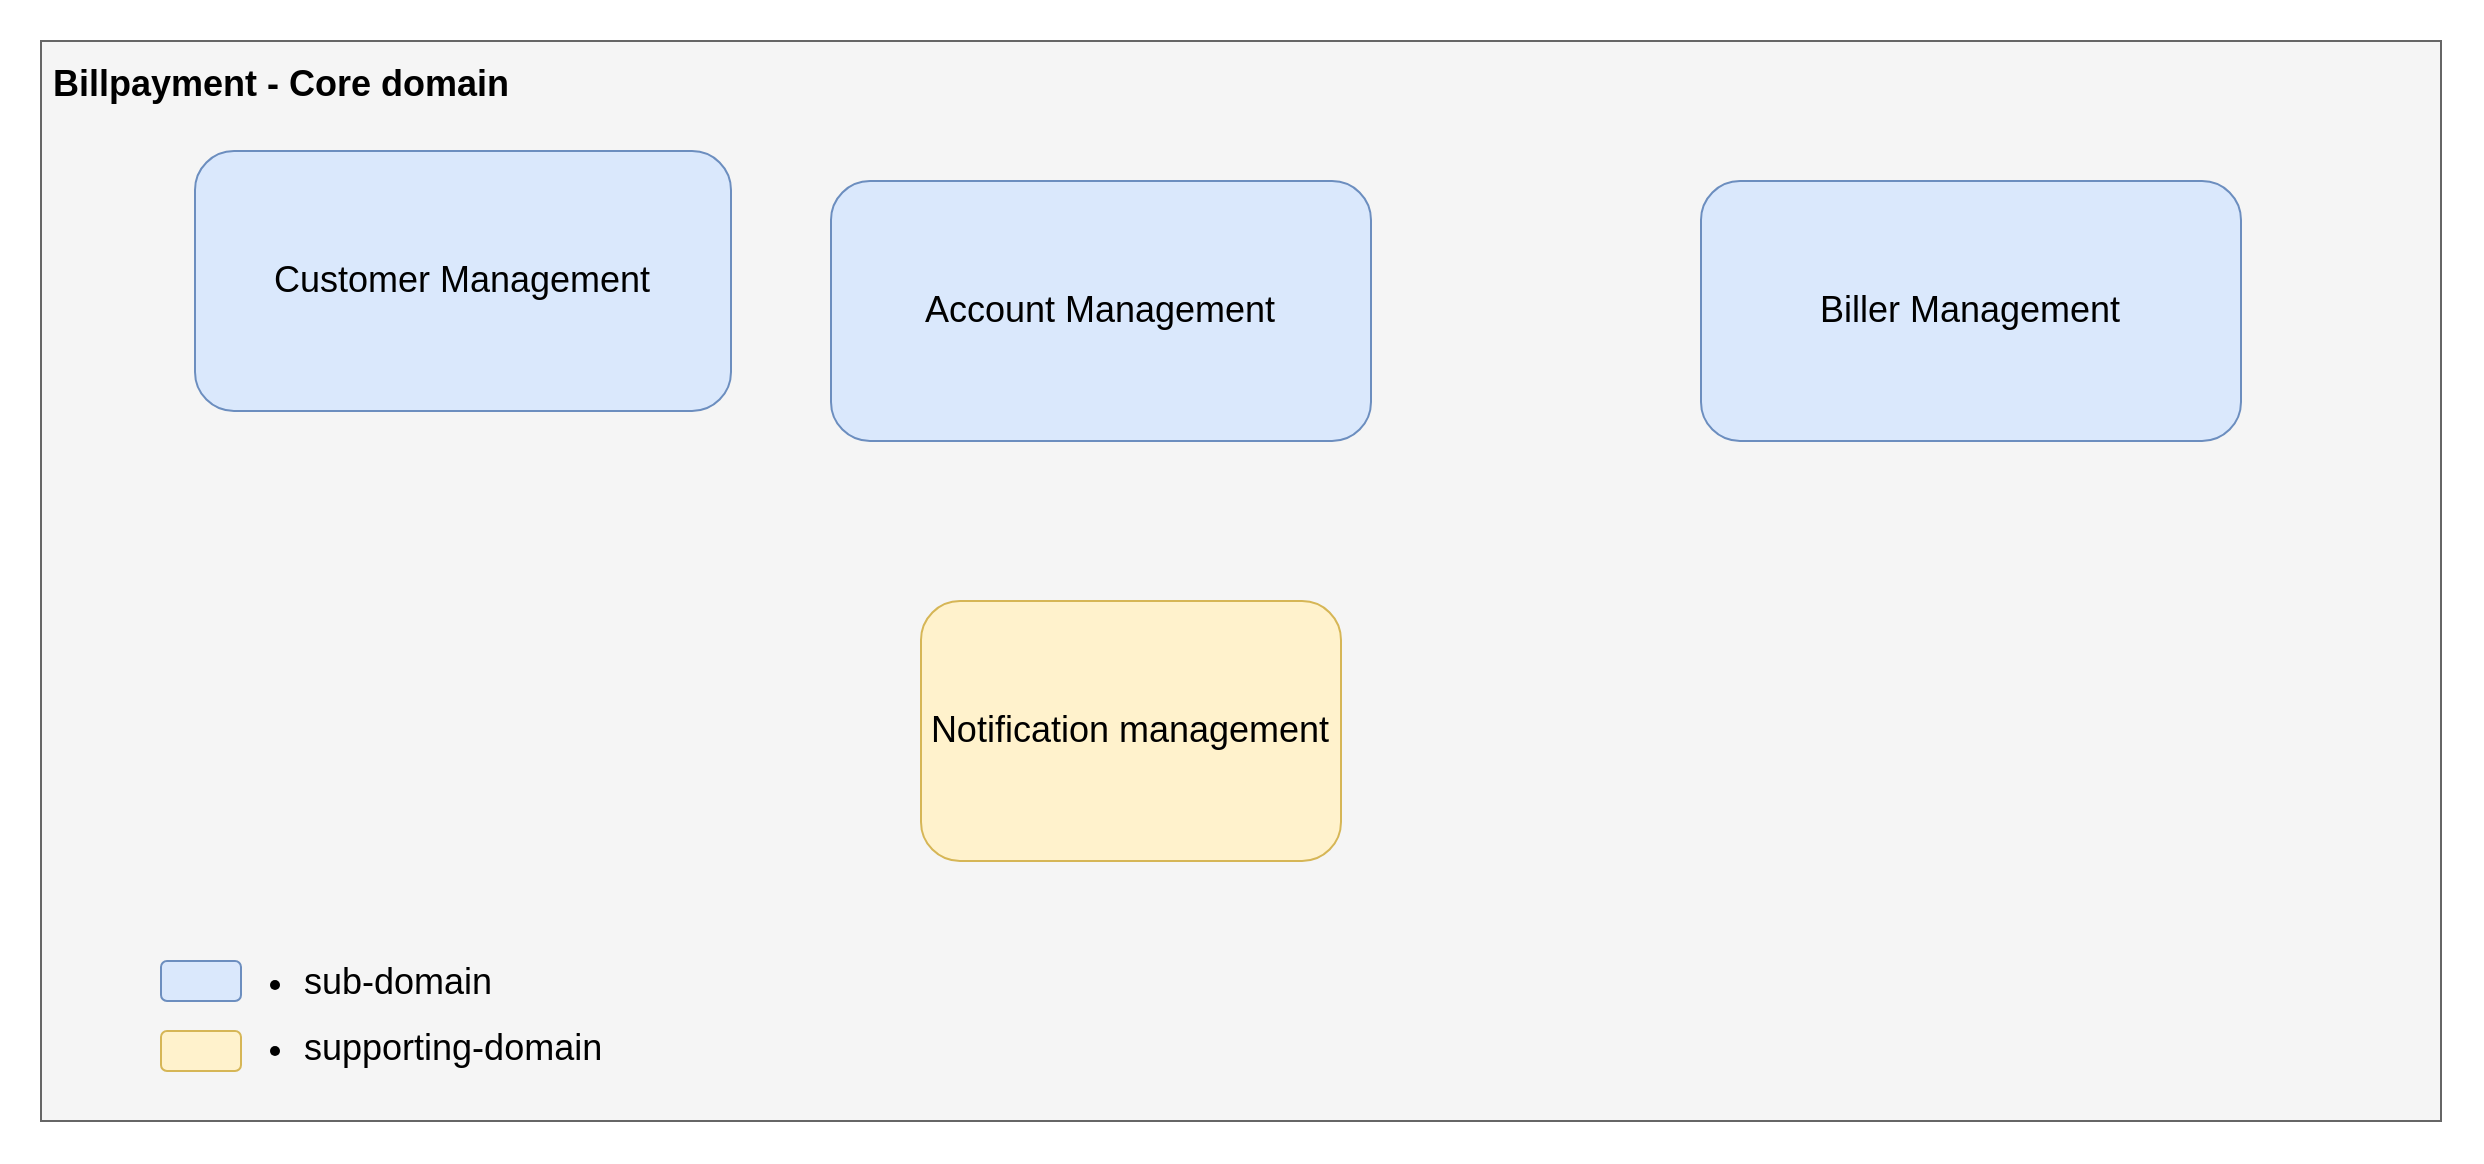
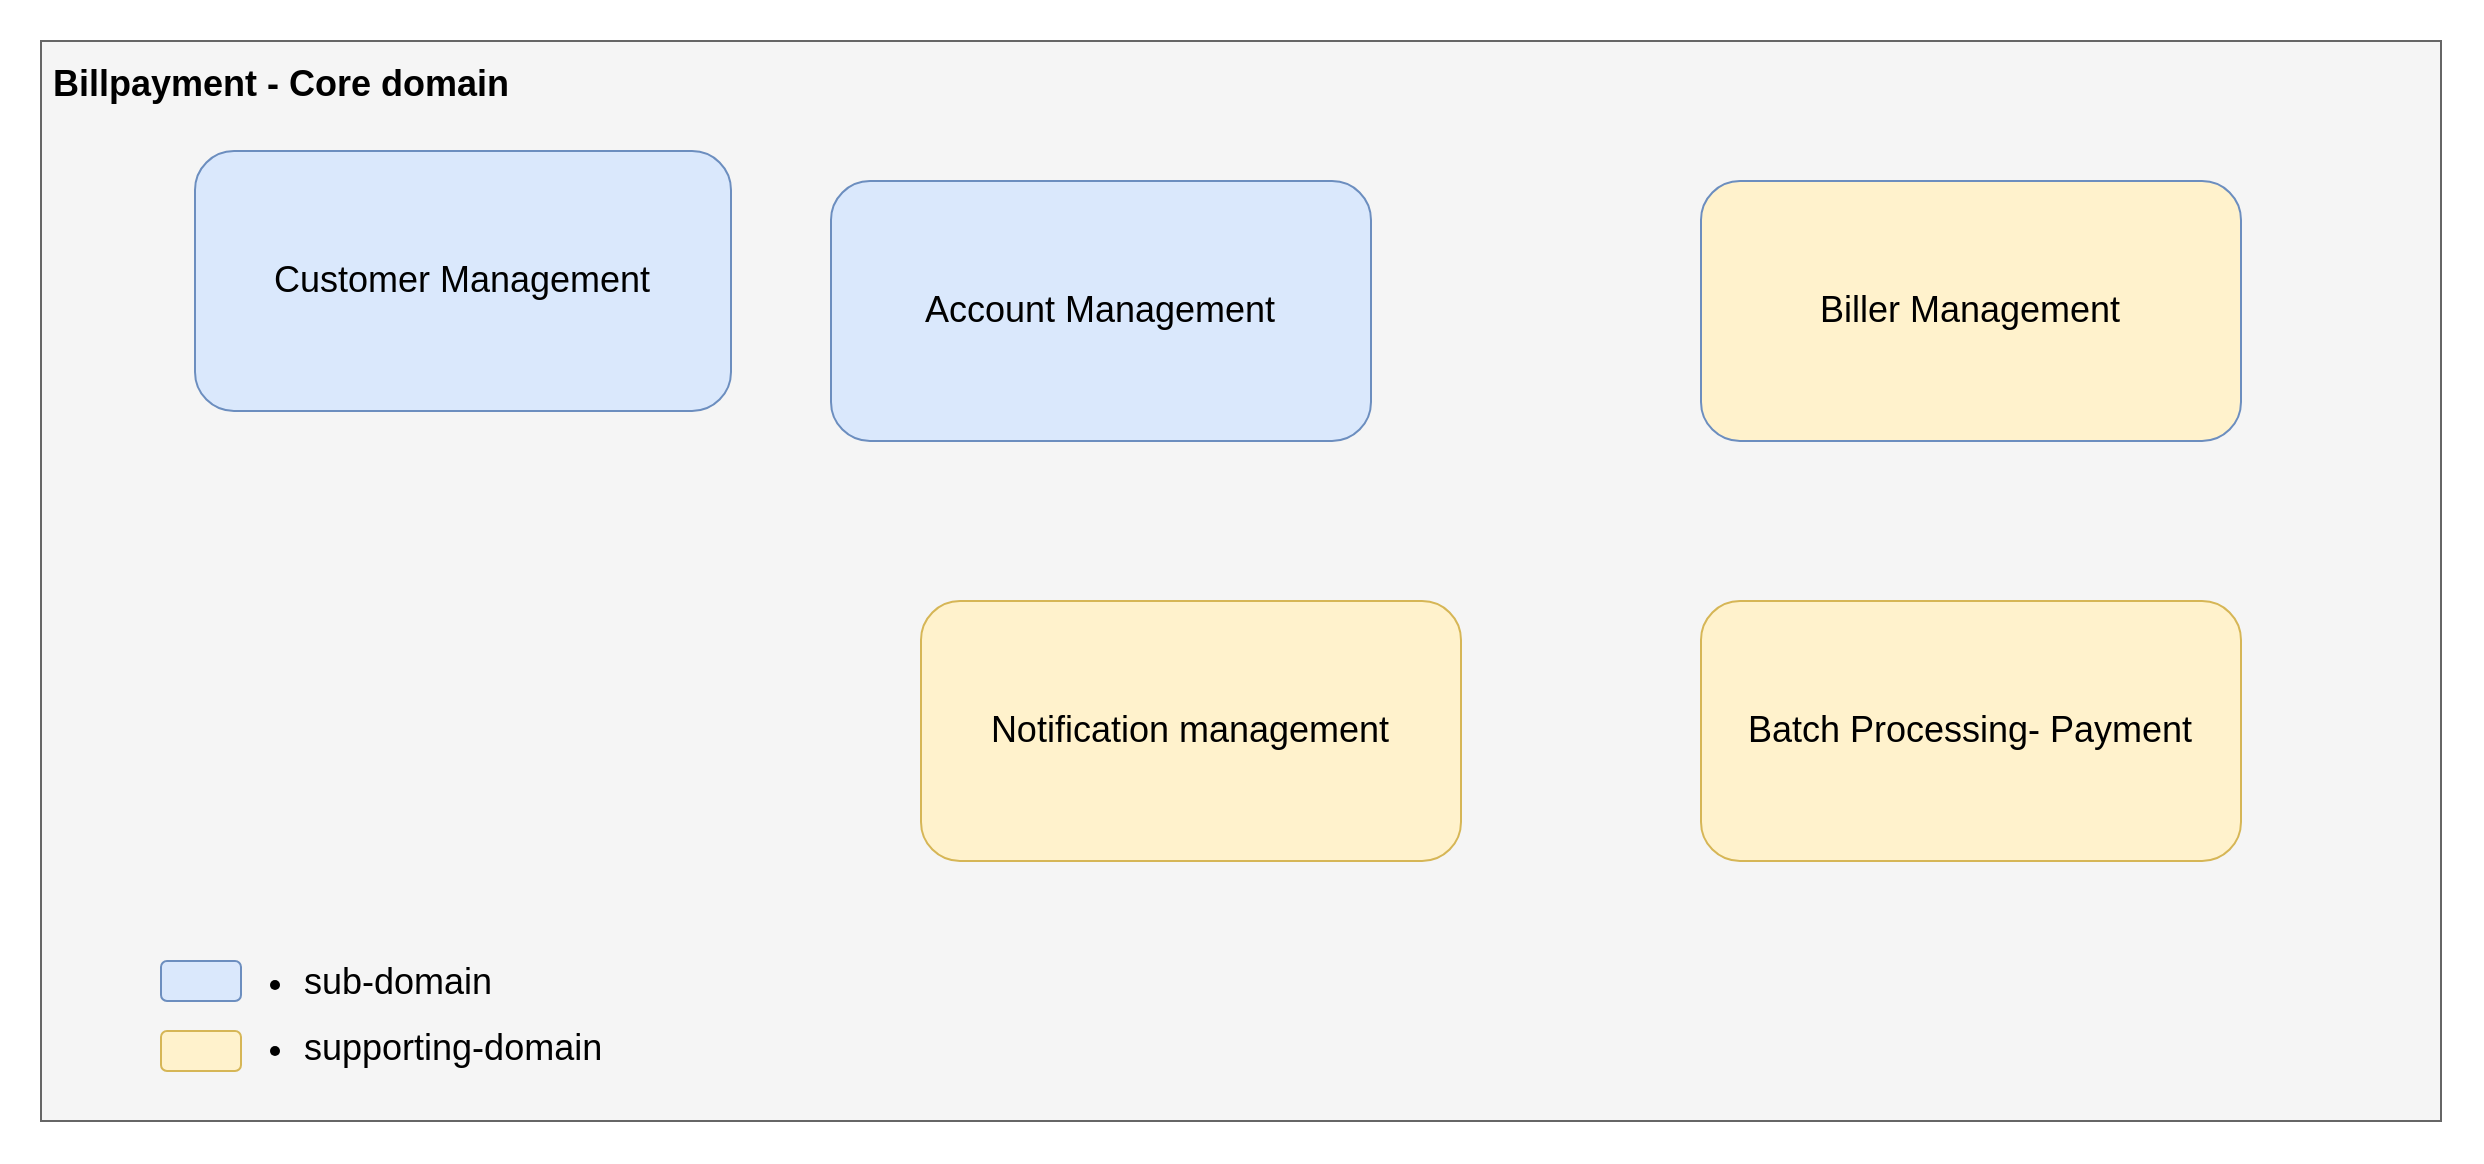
node "Biller Management": fillcolor #dae8fc -> #fff2cc
node "Notification management": size 420x260 -> 540x260
node "Batch Processing- Payment": added
